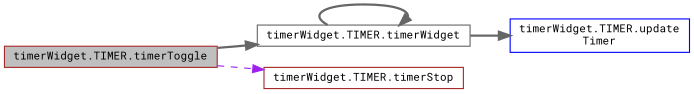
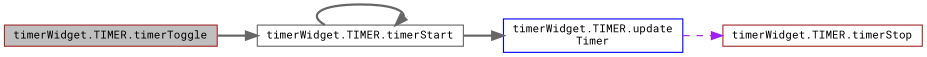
node "timerWidget.TIMER.timerWidget": label "timerWidget.TIMER.timerWidget" -> "timerWidget.TIMER.timerStart"
edge "timerWidget.TIMER.timerToggle" -> "timerWidget.TIMER.timerStop": now "timerWidget.TIMER.update Timer" -> "timerWidget.TIMER.timerStop"
